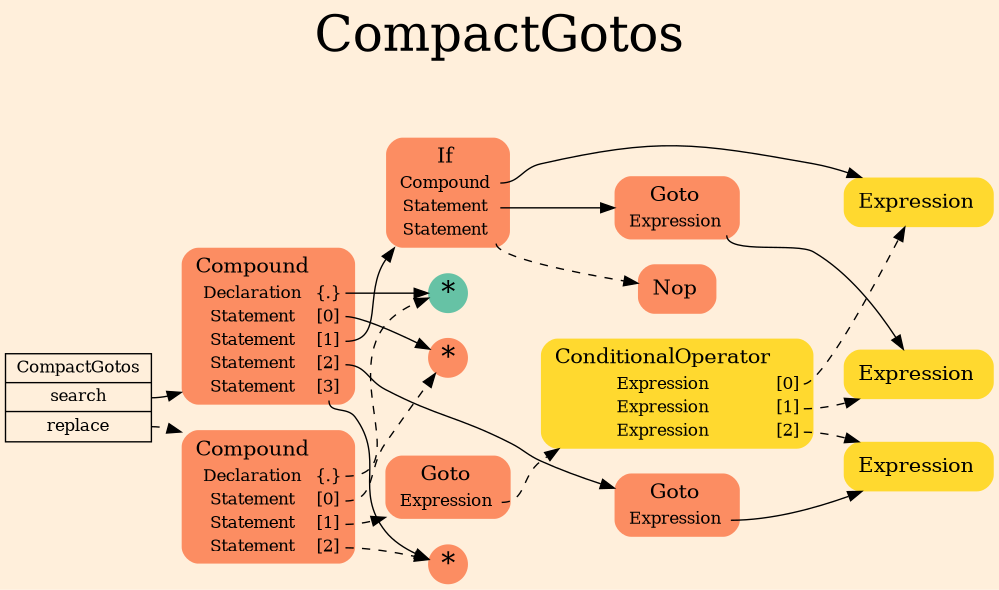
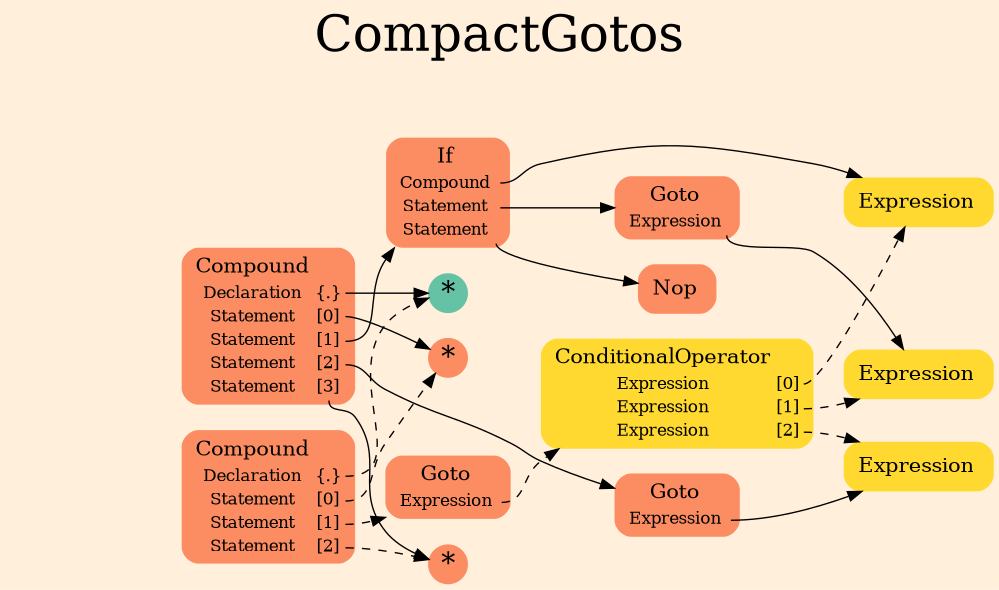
edge "If" -> "Nop": style dashed -> solid
node "CompactGotos": removed
